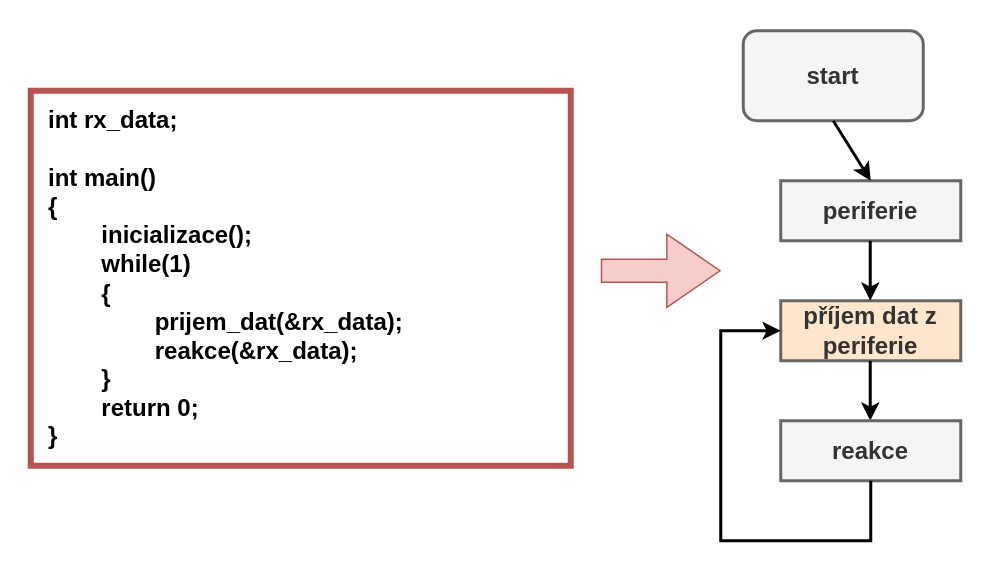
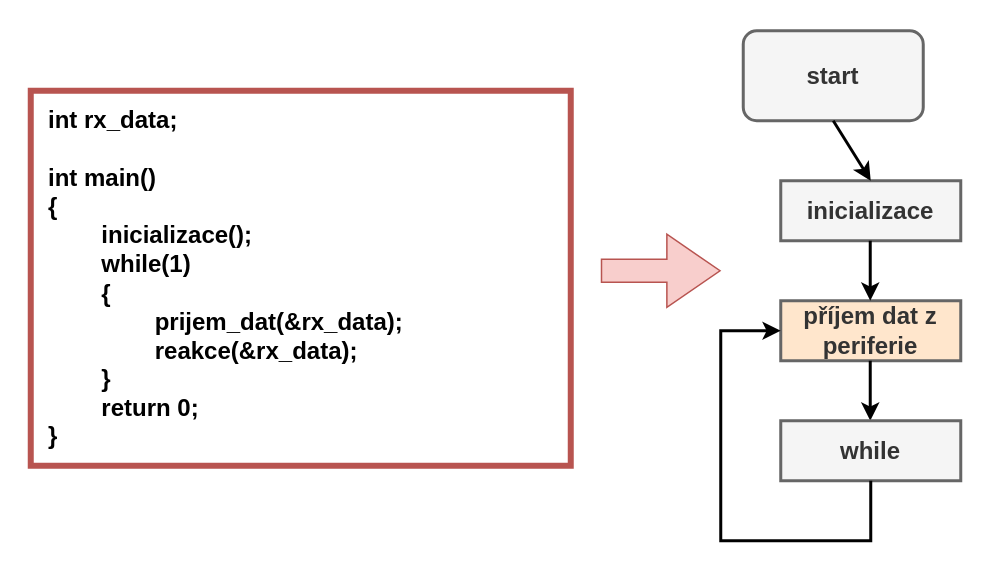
node "periferie": label "periferie" -> "inicializace"
node "reakce": label "reakce" -> "while"
